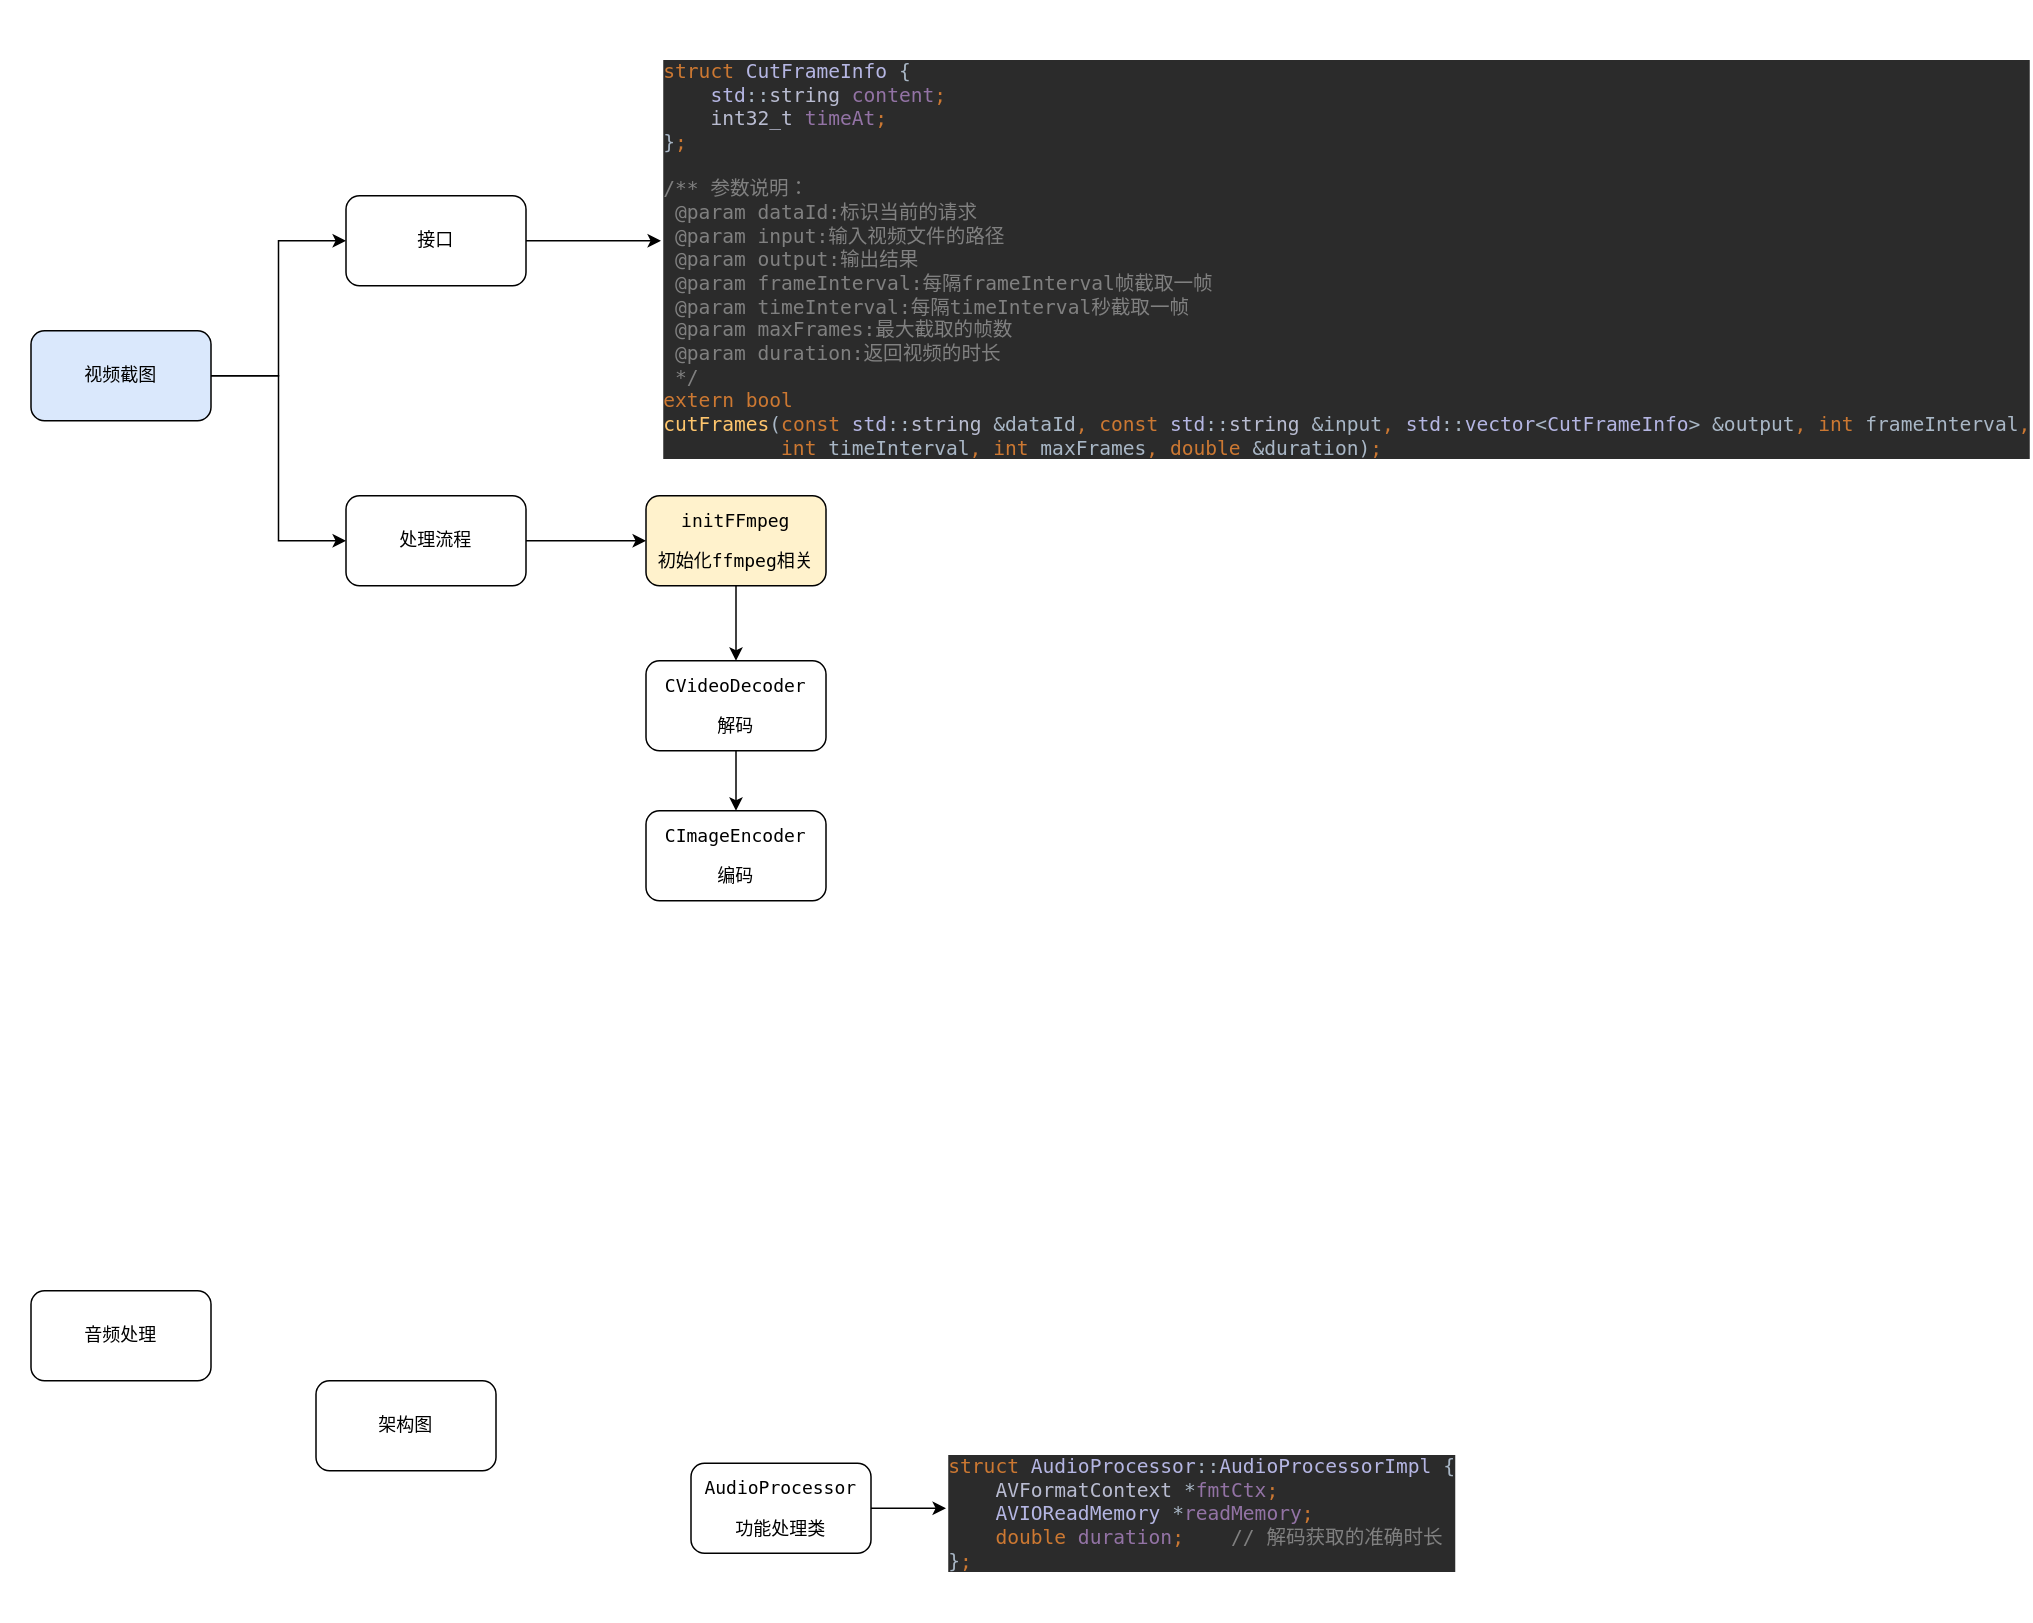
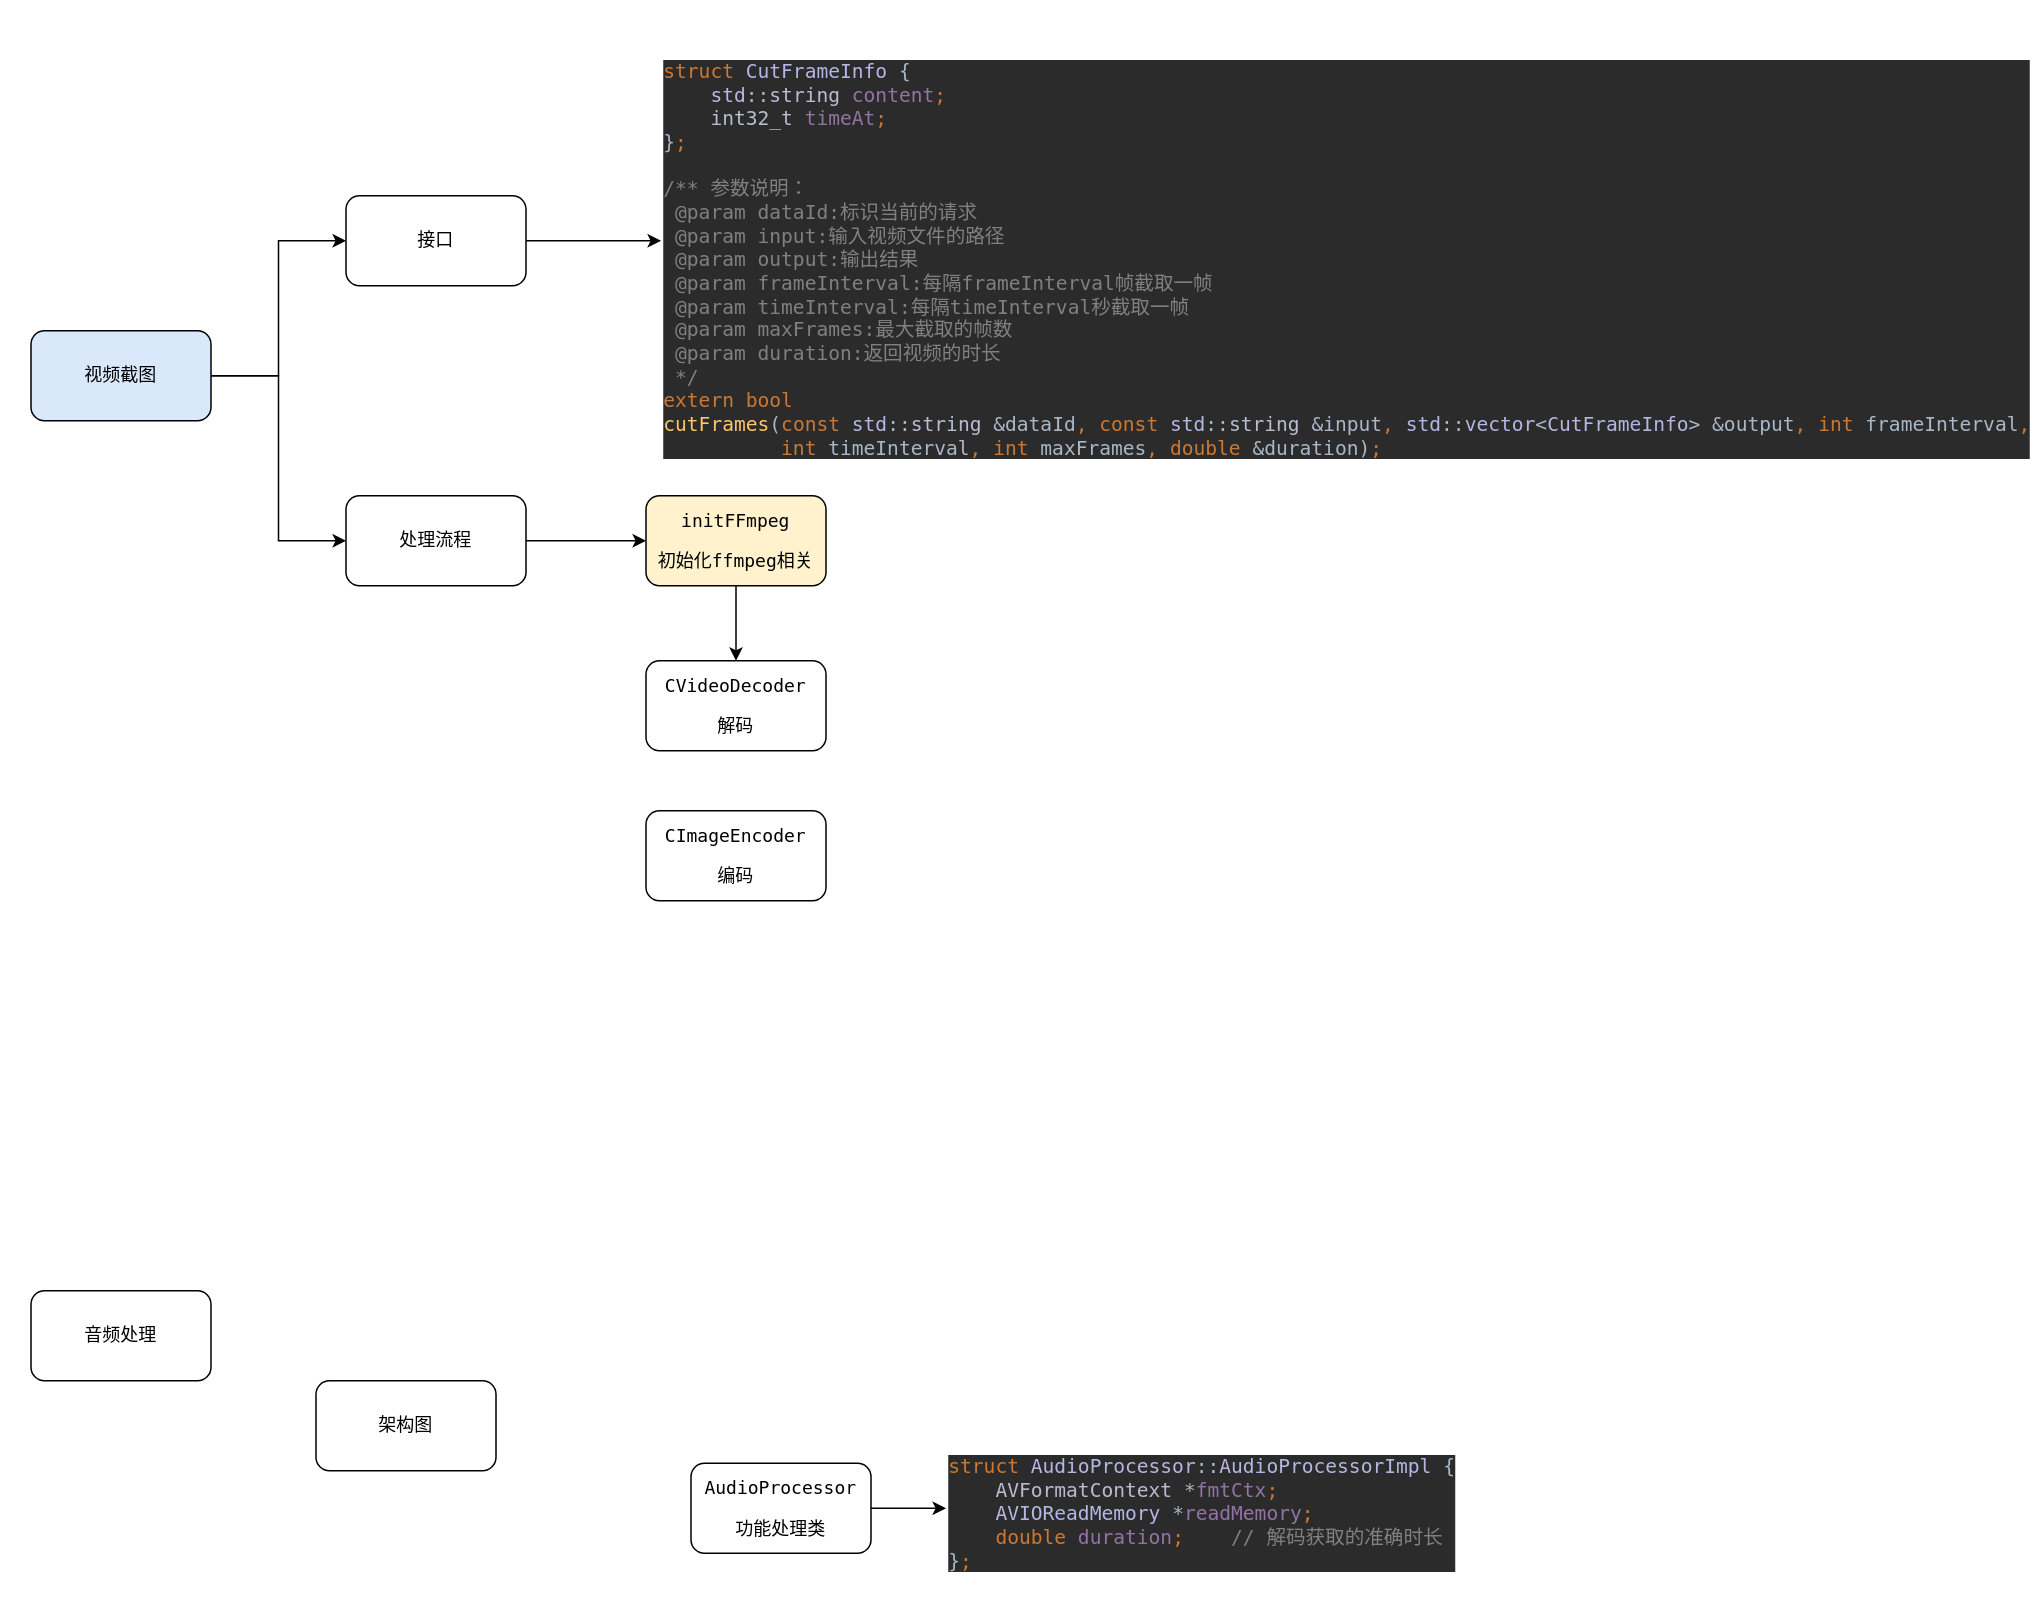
edge "CVideoDecoder解码" -> "CImageEncoder编码": removed
